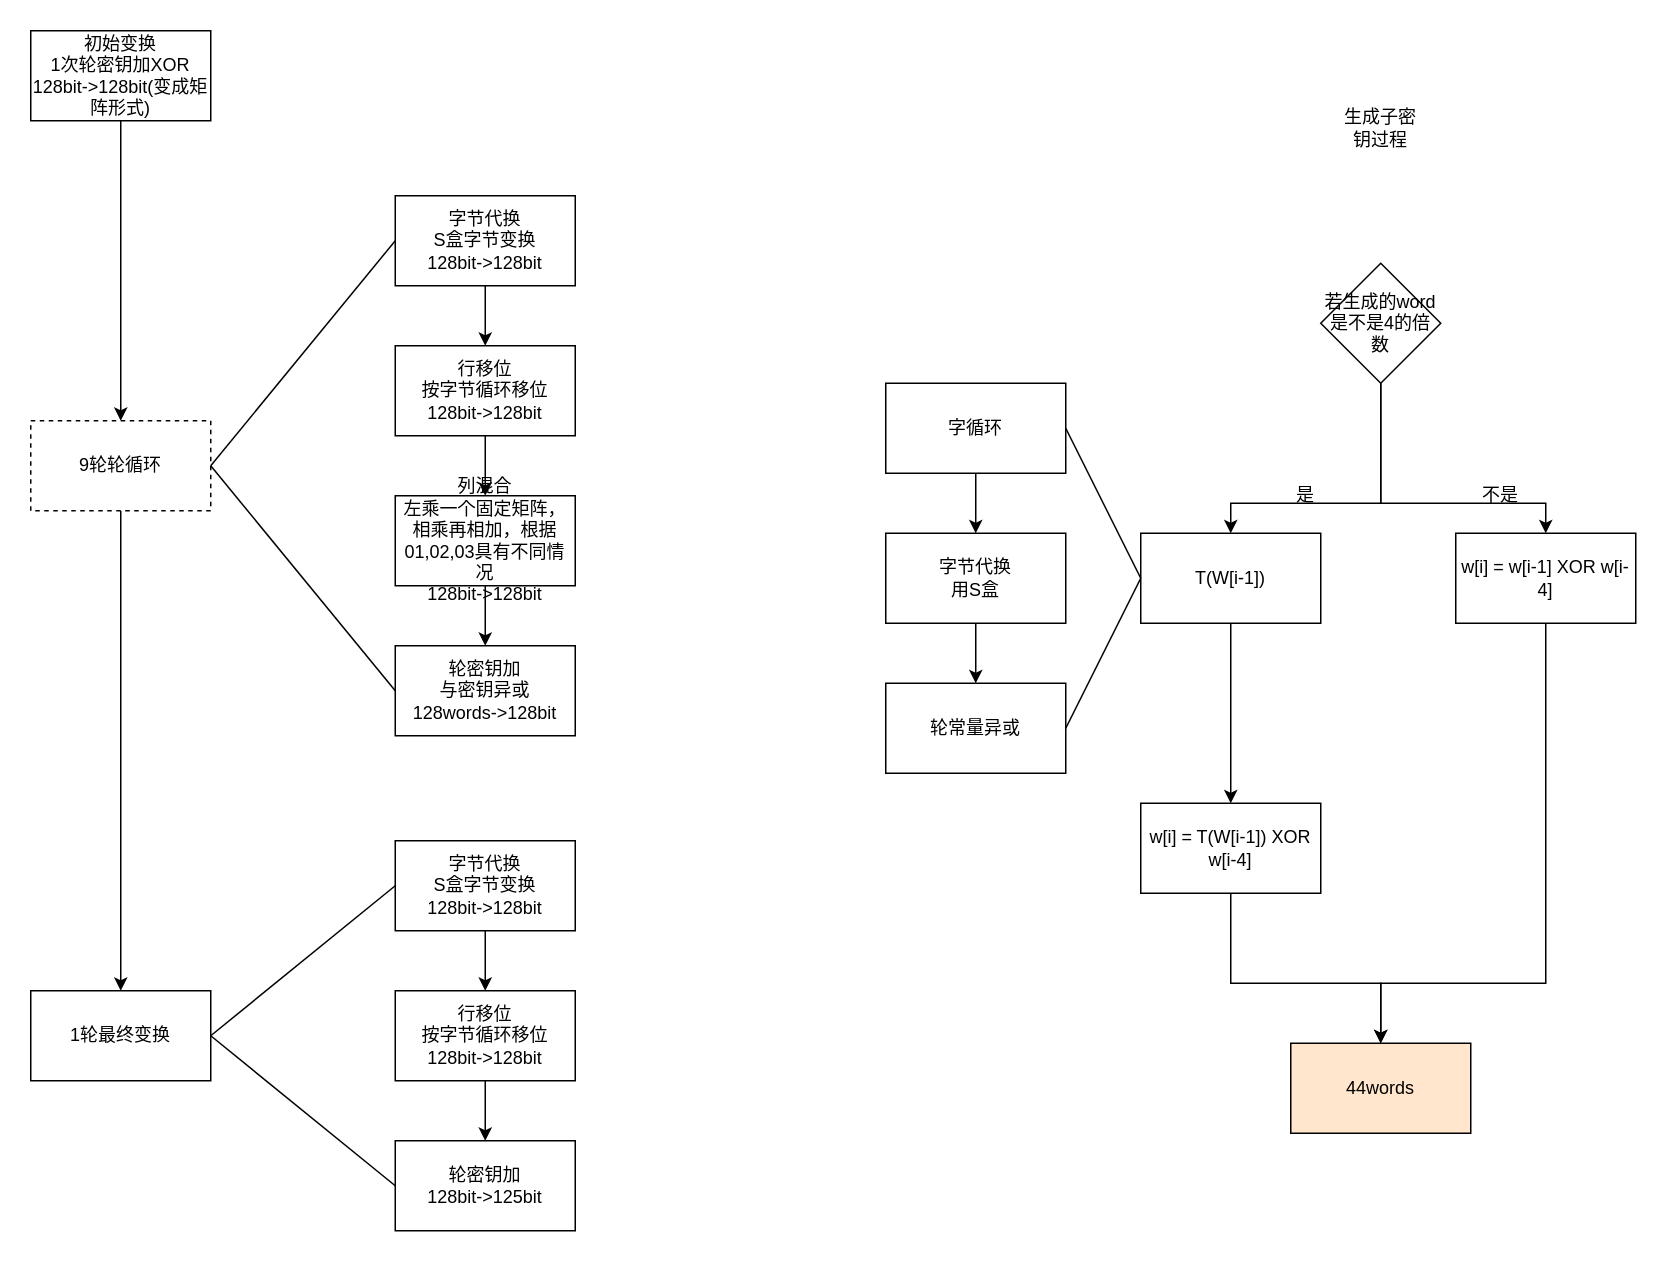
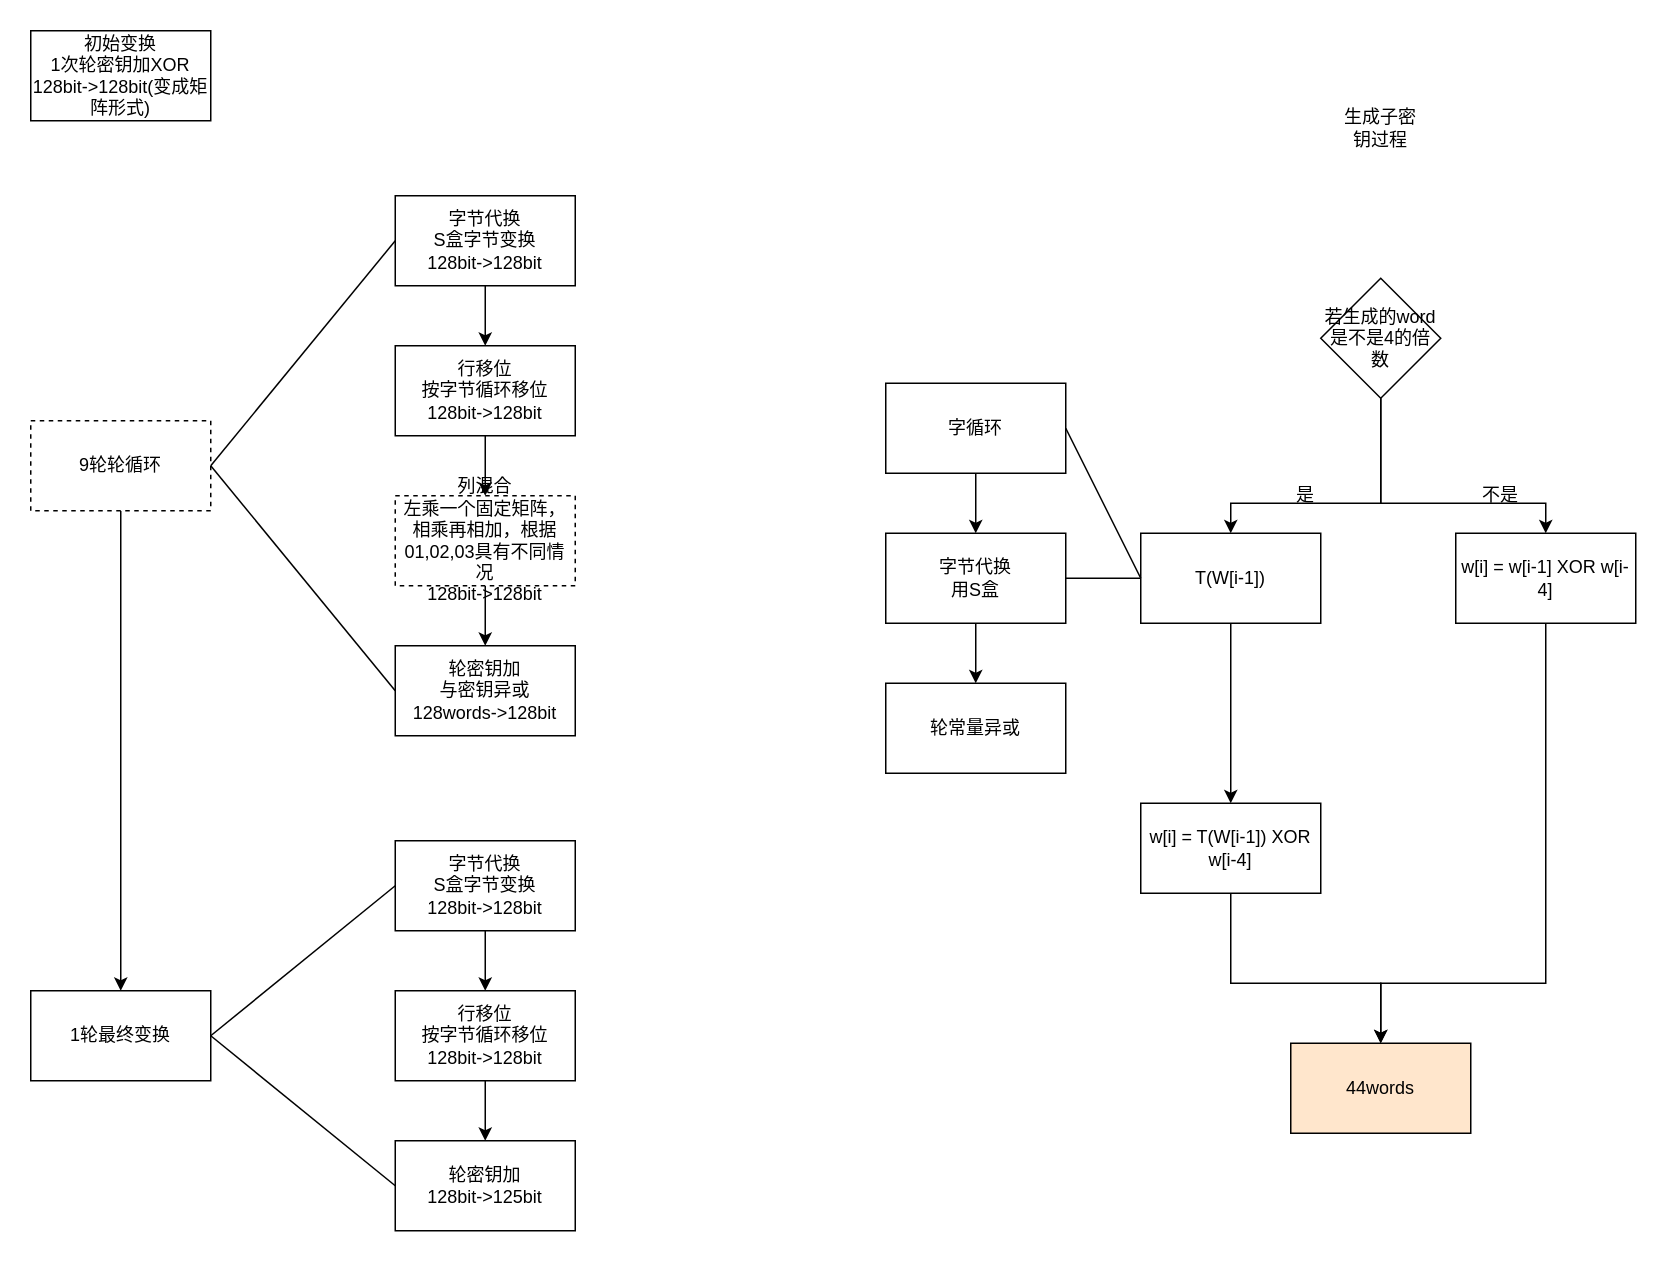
edge "初始变换 1次轮密钥加XOR 128bit->128bit(变成矩阵形式)" -> "9轮轮循环": removed
node "若生成的word是不是4的倍数": moved (1381, 323) -> (1381, 338)
node "列混合 左乘一个固定矩阵，相乘再相加，根据01,02,03具有不同情况 128bit->128bit": style solid -> dashed
edge "T(W[i-1])" -- "轮常量异或": now "T(W[i-1])" -- "字节代换 用S盒"
